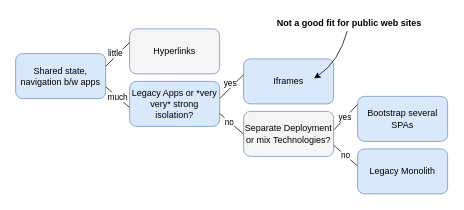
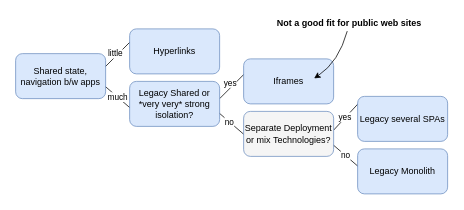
node "Hyperlinks": fillcolor #f5f5f5 -> #dae8fc
node "Legacy Apps or *very very* strong isolation?": label "Legacy Apps or *very very* strong isolation?" -> "Legacy Shared or *very very* strong isolation?"
node "Bootstrap several SPAs": label "Bootstrap several SPAs" -> "Legacy several SPAs"
